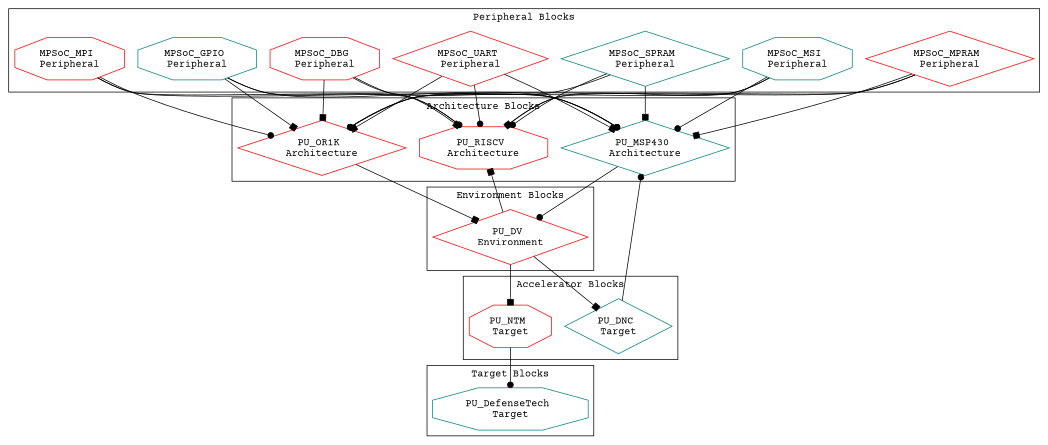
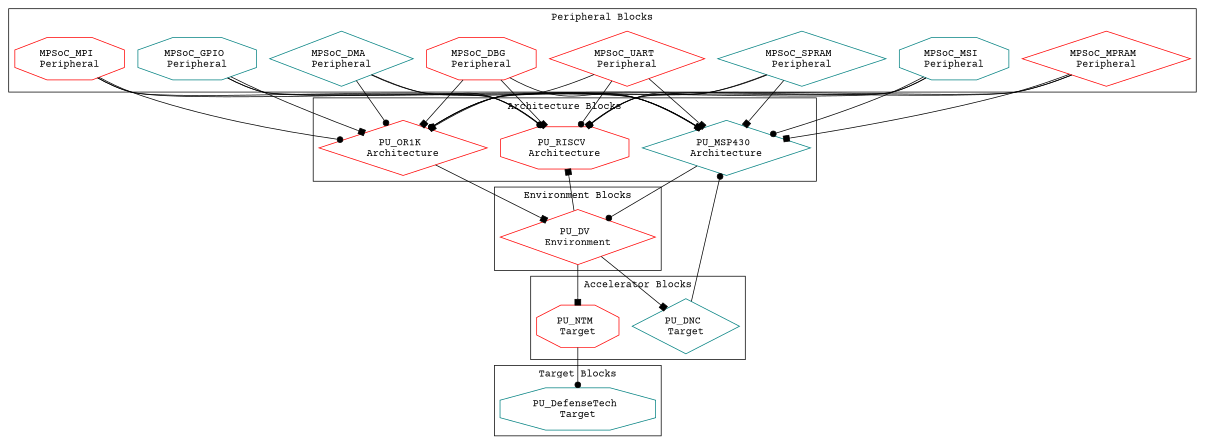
node "MPSoC_DMA Peripheral": added
